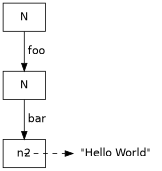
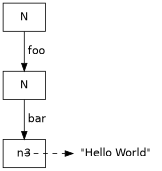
node "n2": label "n2" -> "n3"
